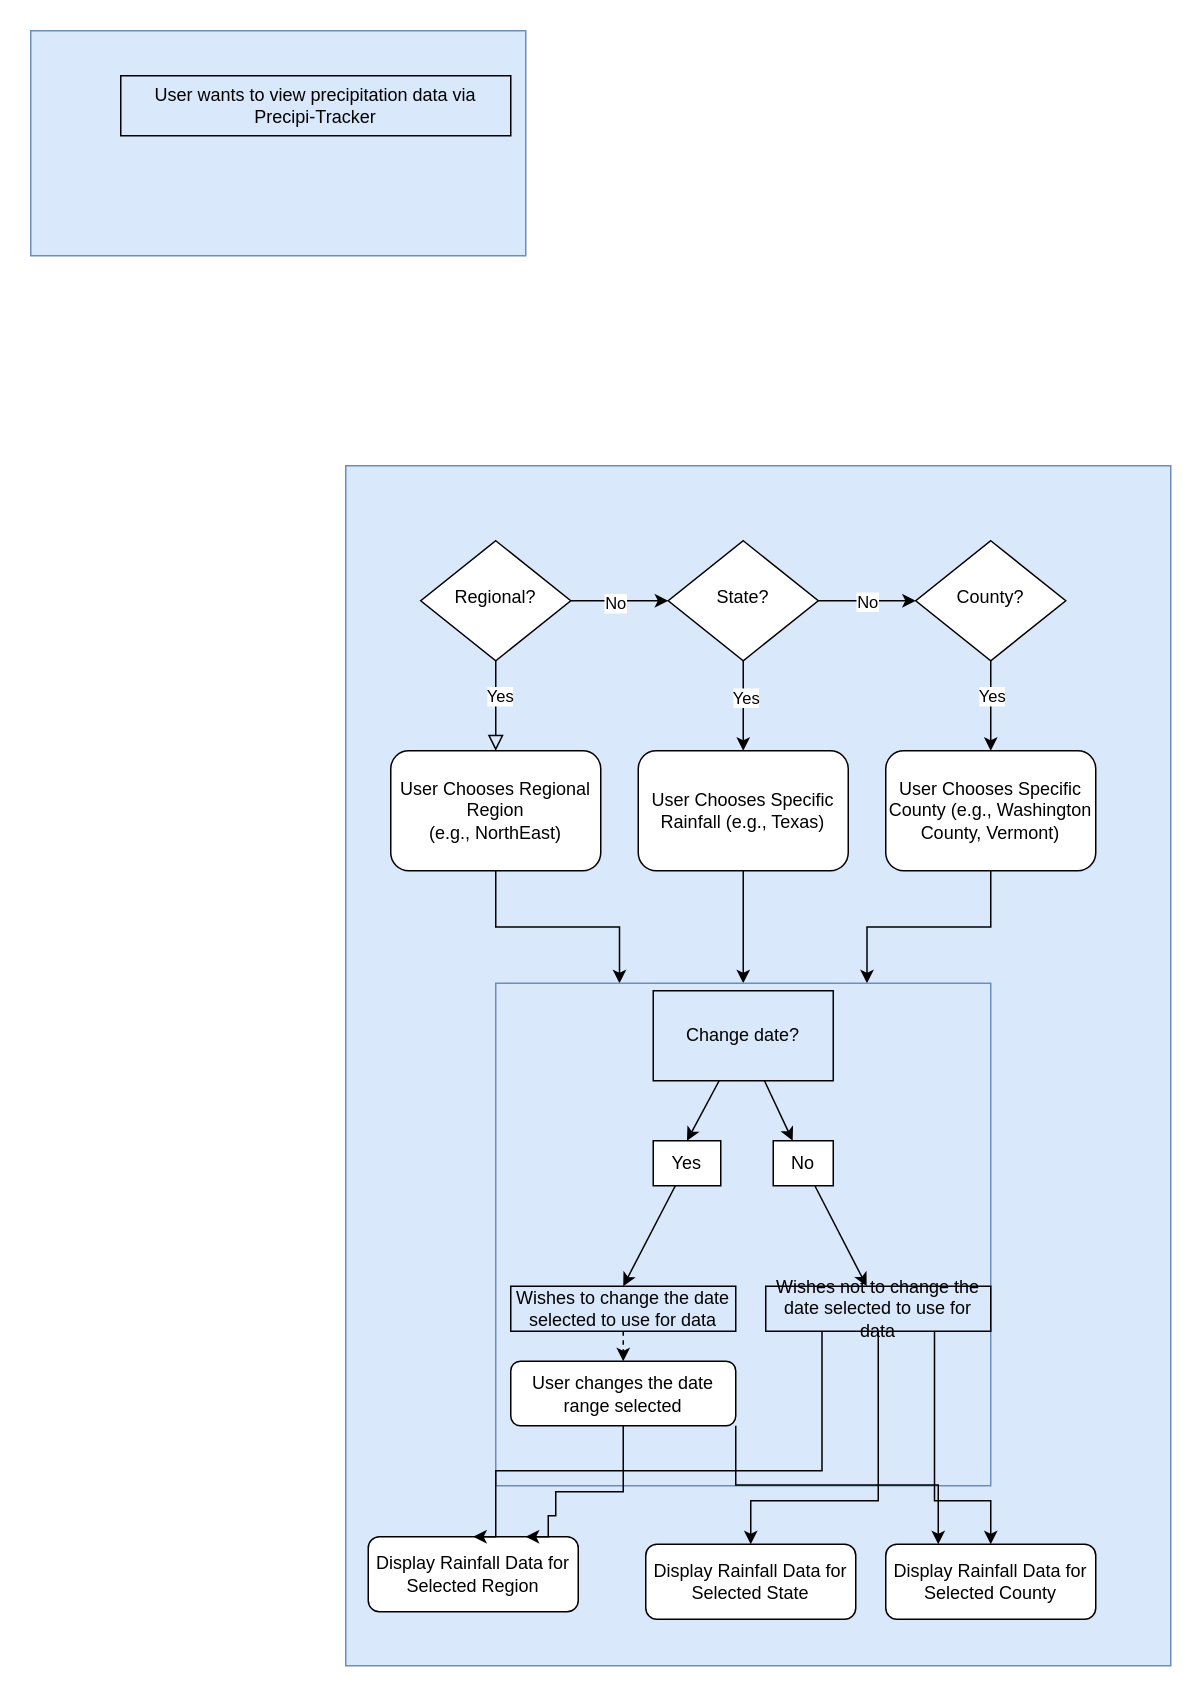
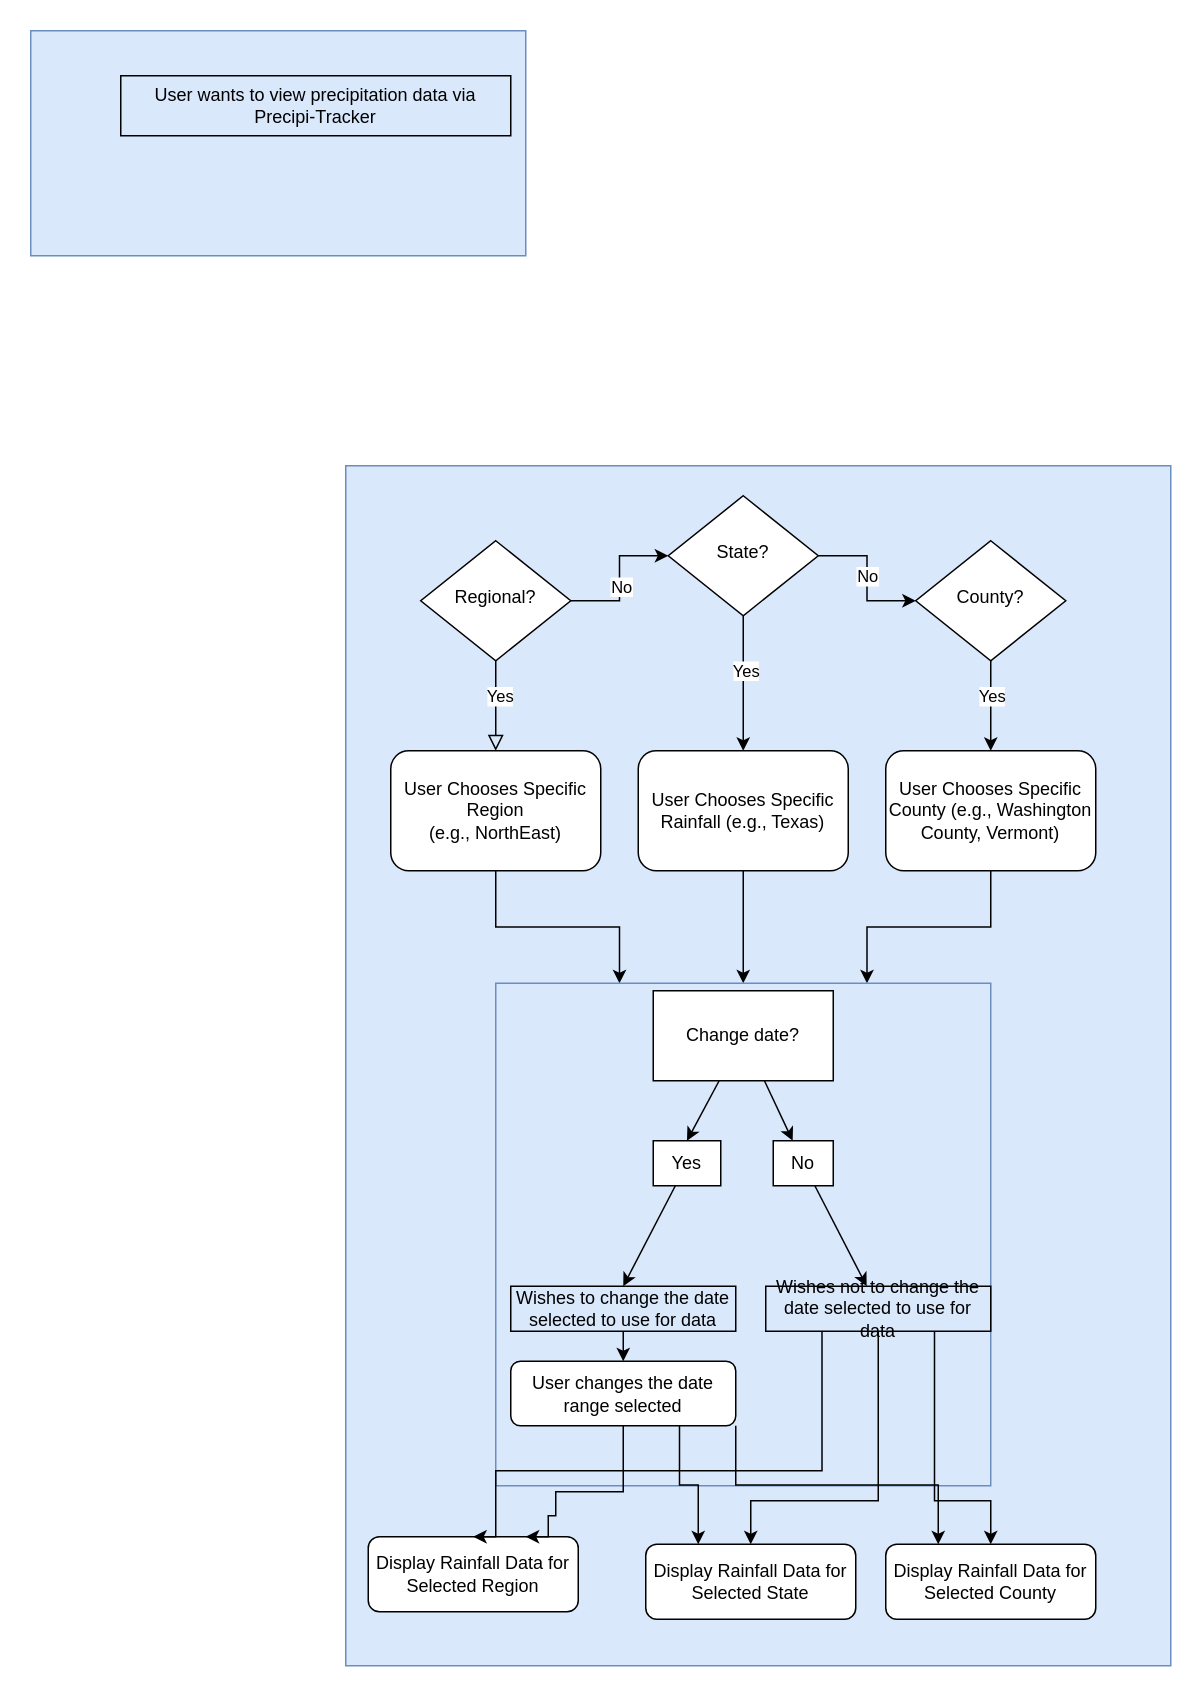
node "State?": moved (743, 601) -> (743, 556)
node "User Chooses Regional Region (e.g., NorthEast)": label "User Chooses Regional Region (e.g., NorthEast)" -> "User Chooses Specific Region (e.g., NorthEast)"
node "Change date?": fillcolor #dae8fc -> #ffffff
edge "Wishes to change the date selected to use for data" -> "User changes the date range selected": style dashed -> solid
edge "User changes the date range selected" -> "Display Rainfall Data for Selected State": added
